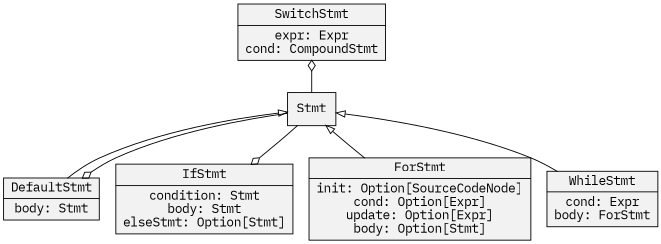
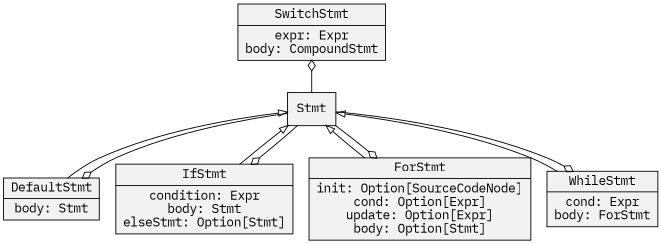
node "SwitchStmt": text "cond: CompoundStmt" -> "body: CompoundStmt"
edge "Stmt" -> "WhileStmt": added
edge "Stmt" -> "ForStmt": added
edge "IfStmt" -> "Stmt": added
node "IfStmt": text "condition: Stmt" -> "condition: Expr"
